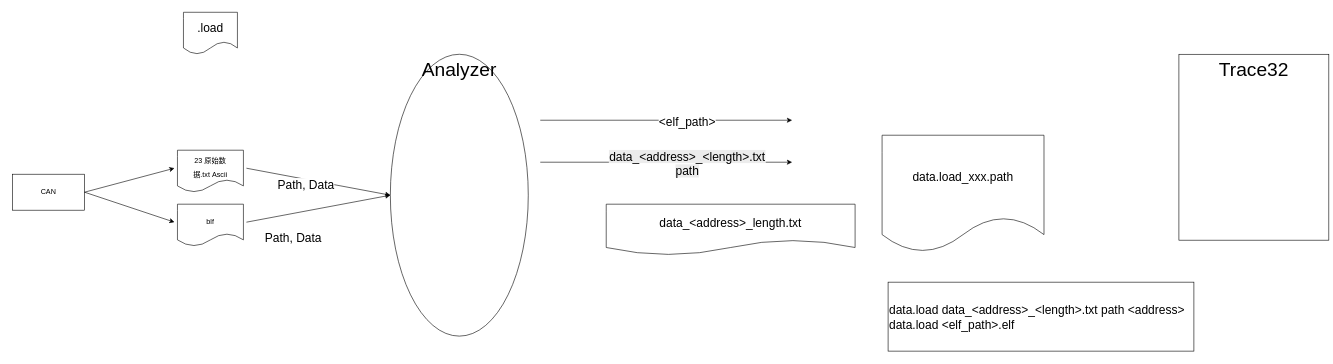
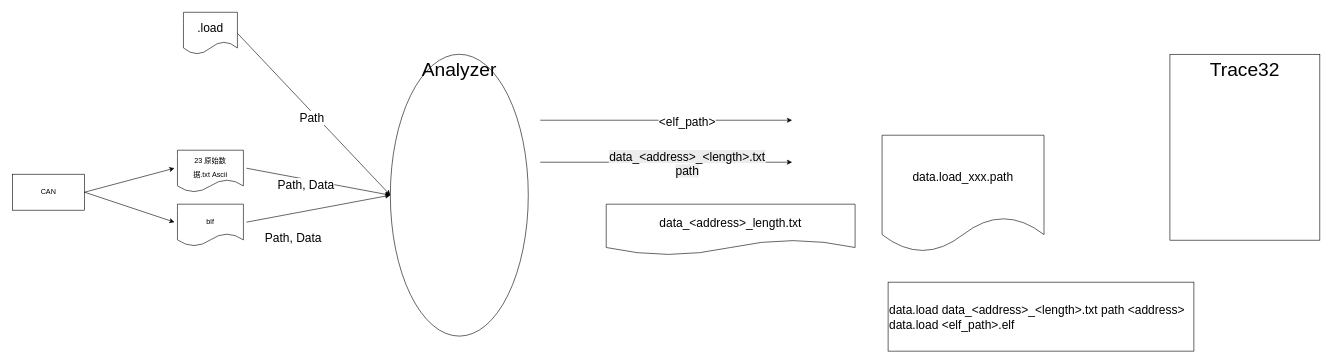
edge ".load" -> "Analyzer": added, label "Path"
node "Trace32": moved (1254, 147) -> (1245, 147)
